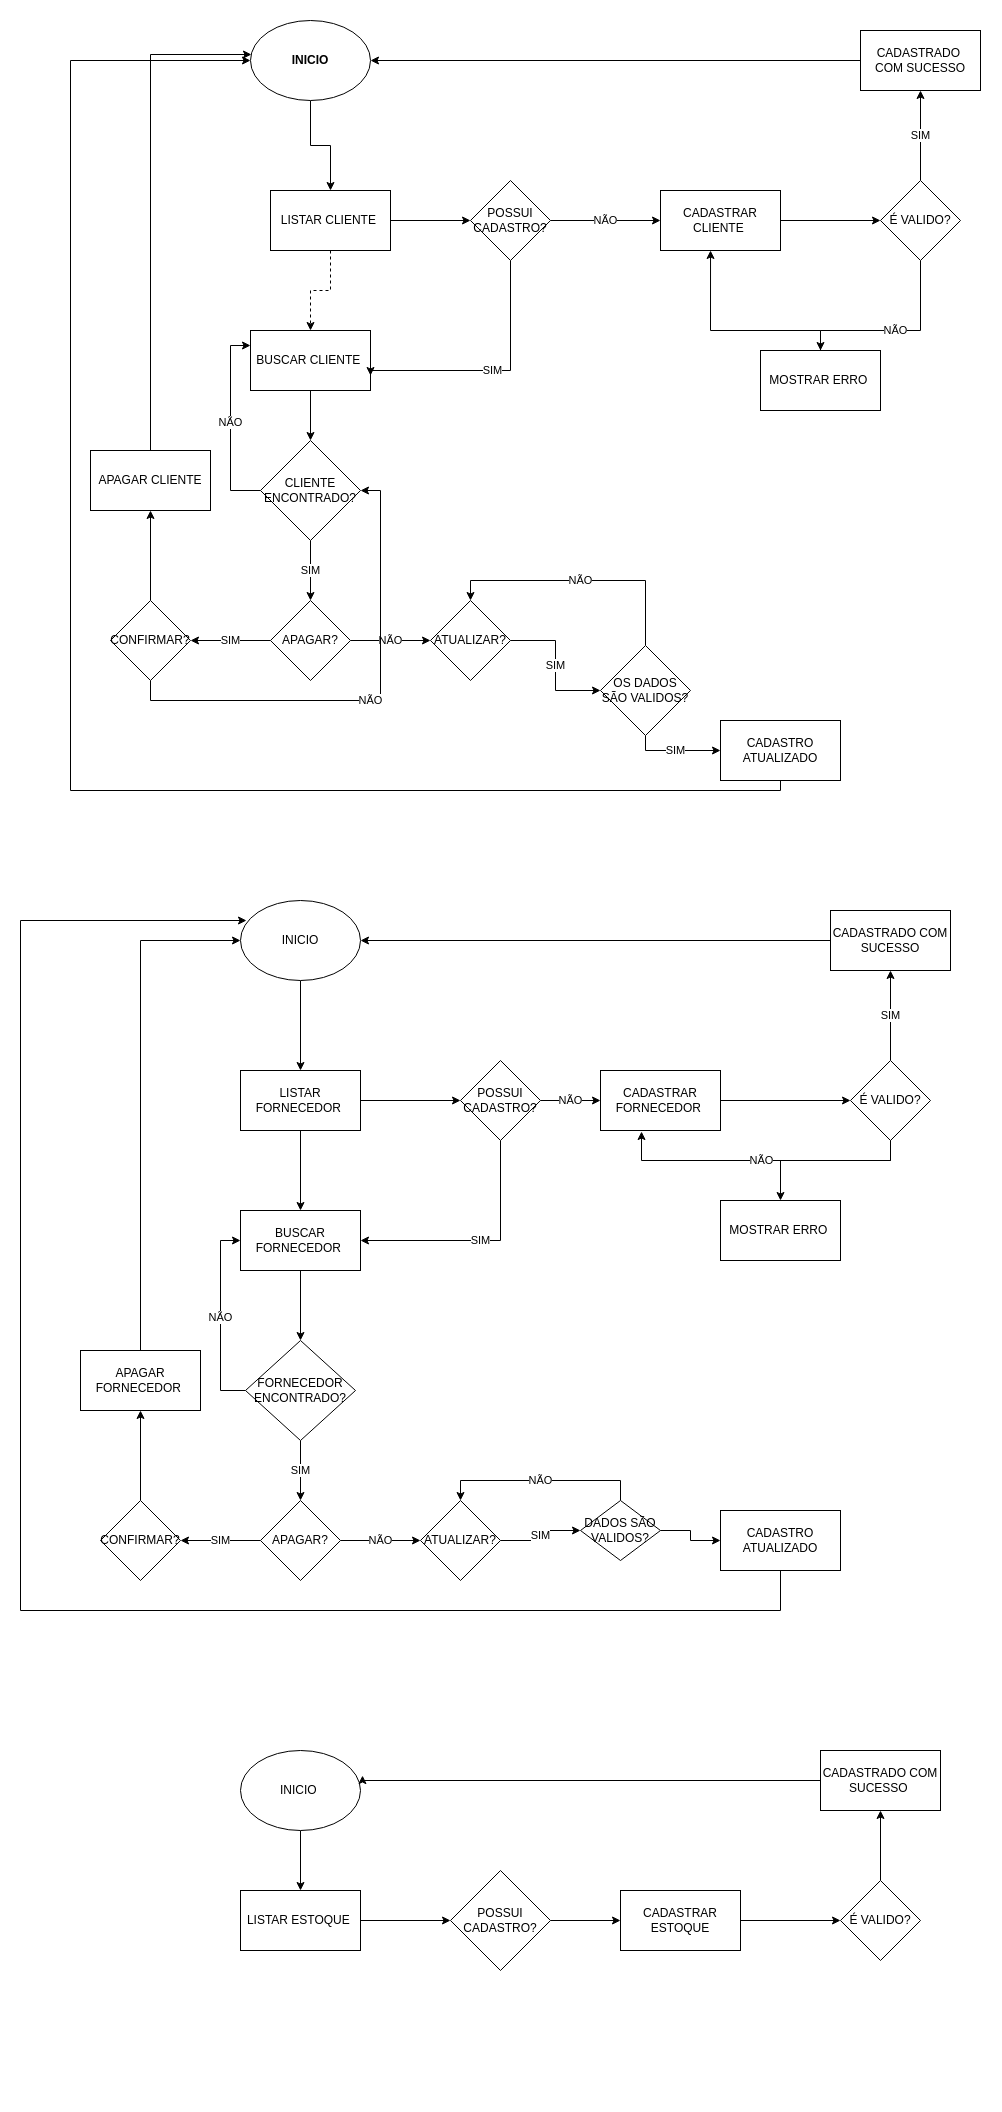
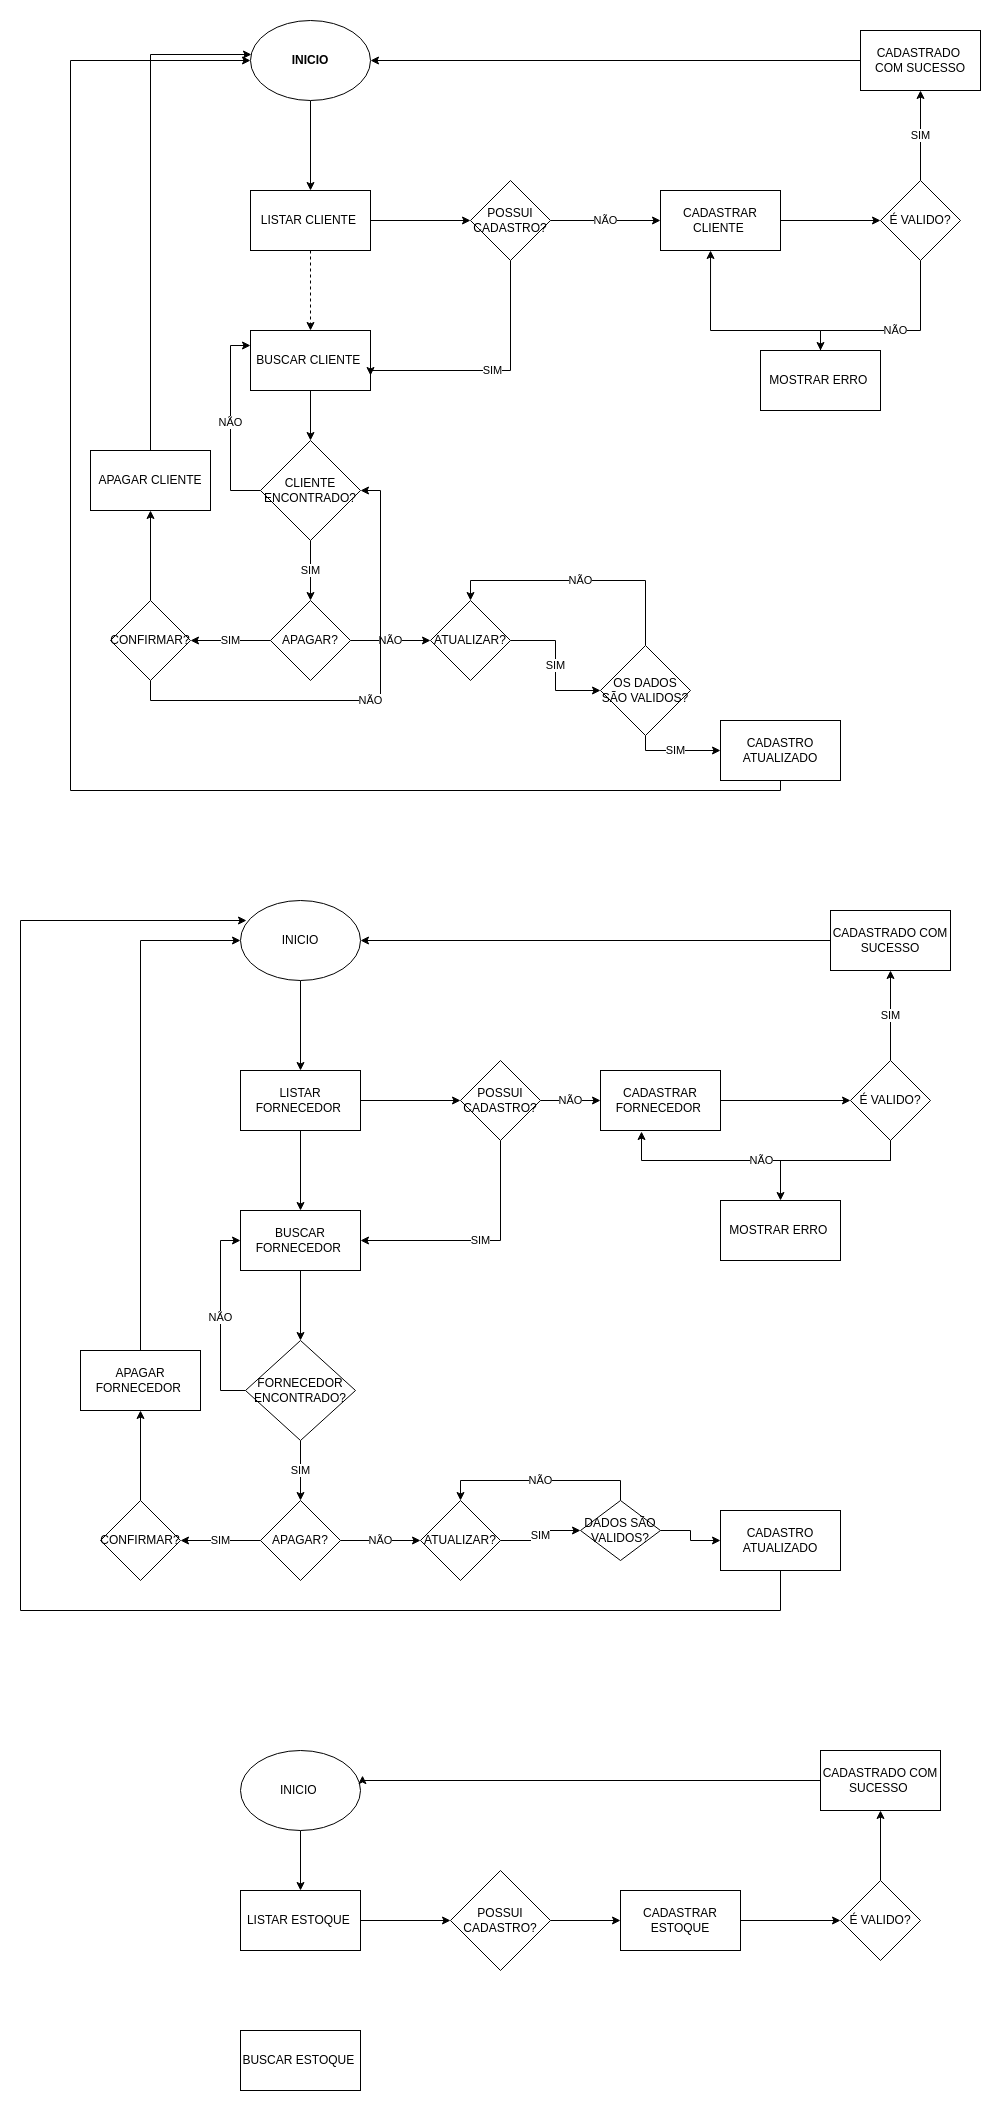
node "LISTAR CLIENTE": moved (331, 221) -> (311, 221)
node "BUSCAR ESTOQUE": added
